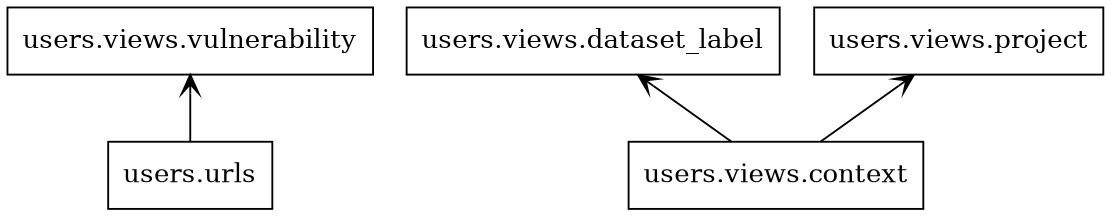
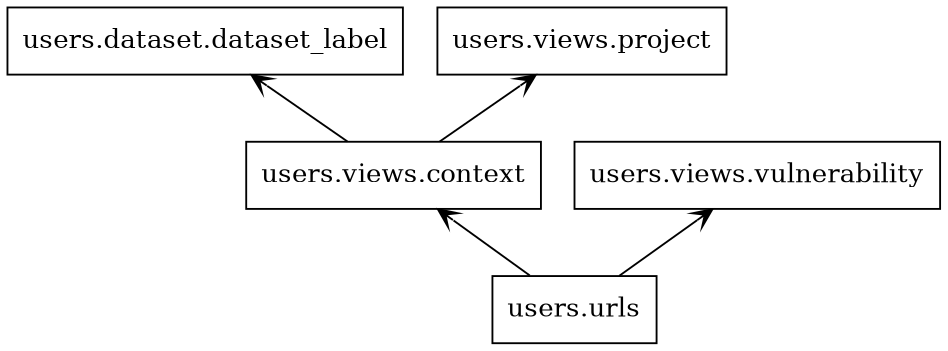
node "users.views.dataset_label": label "users.views.dataset_label" -> "users.dataset.dataset_label"
edge "users.urls" -> "users.views.context": added
